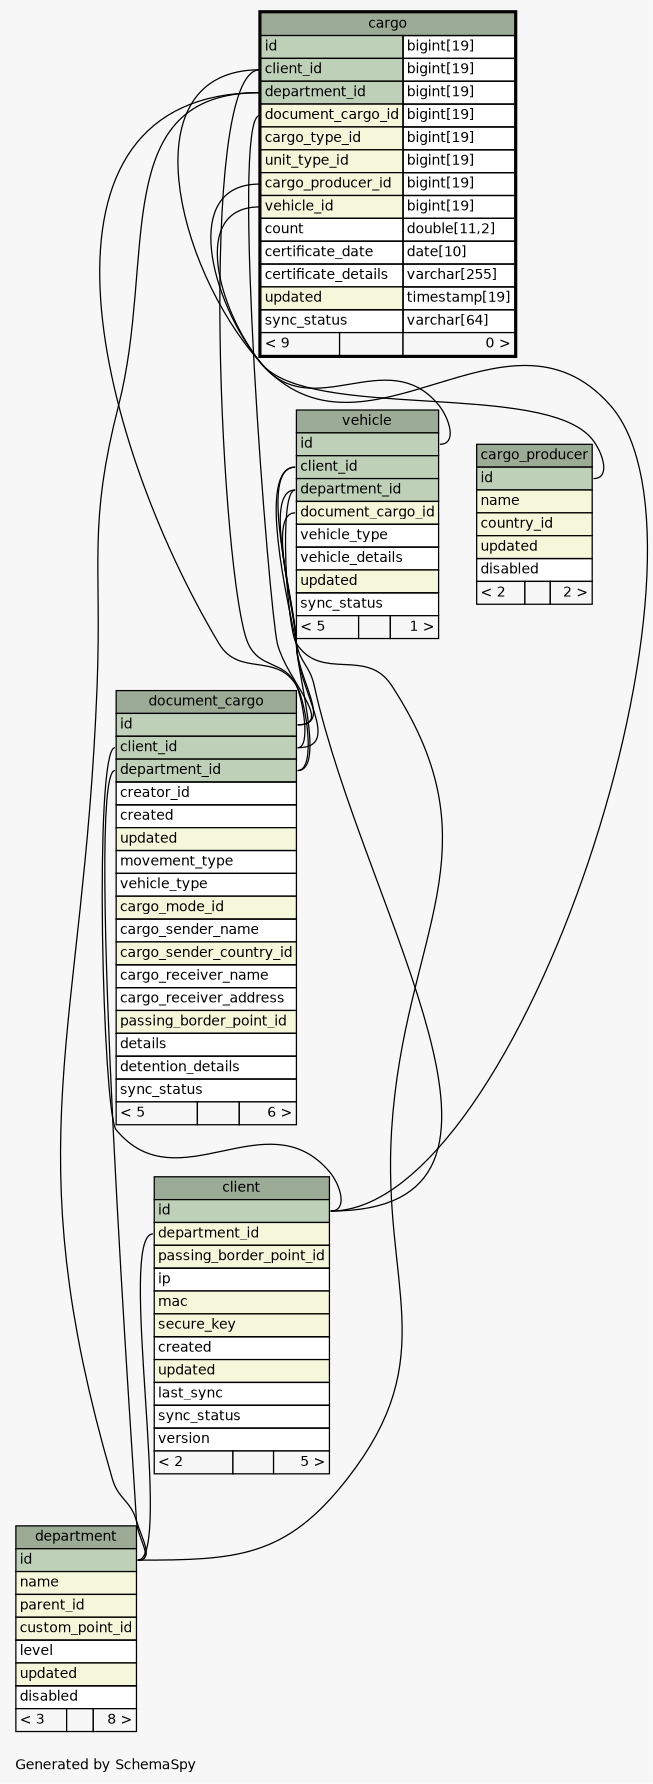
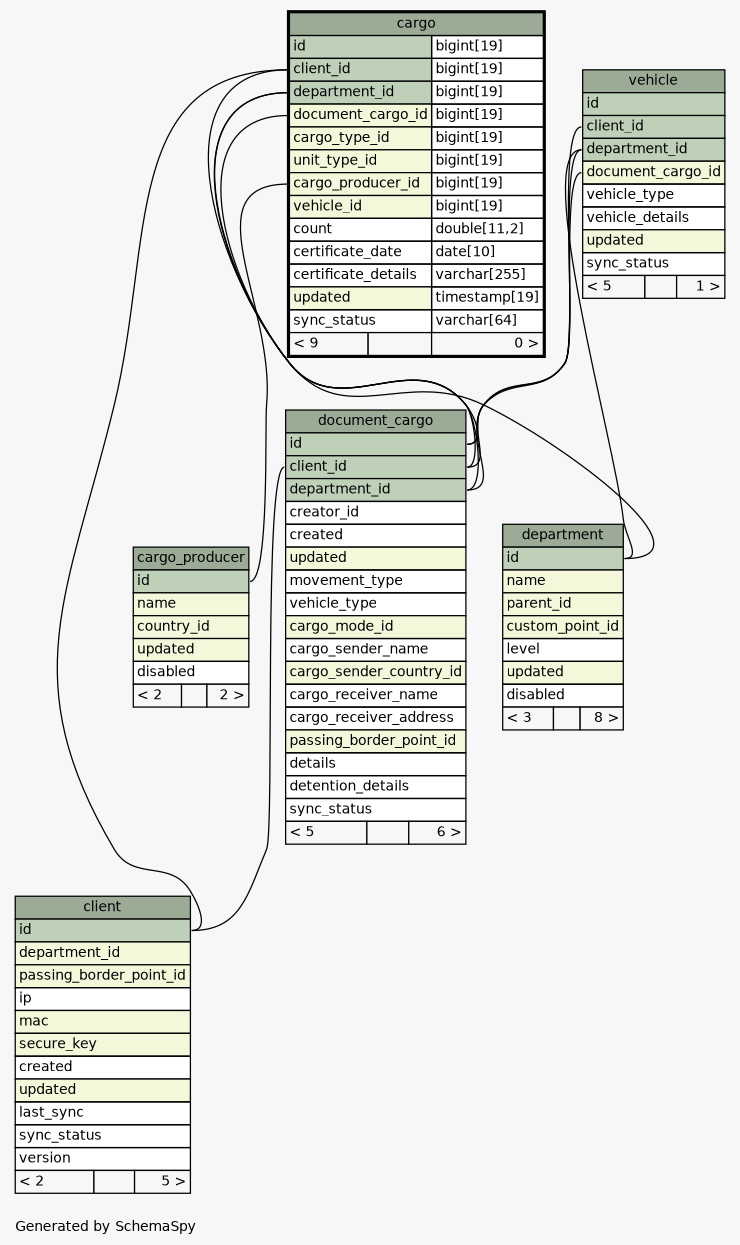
edge "cargo" -- "vehicle": removed
edge "vehicle" -- "client": removed
edge "document_cargo" -- "department": removed
edge "client" -- "department": removed
